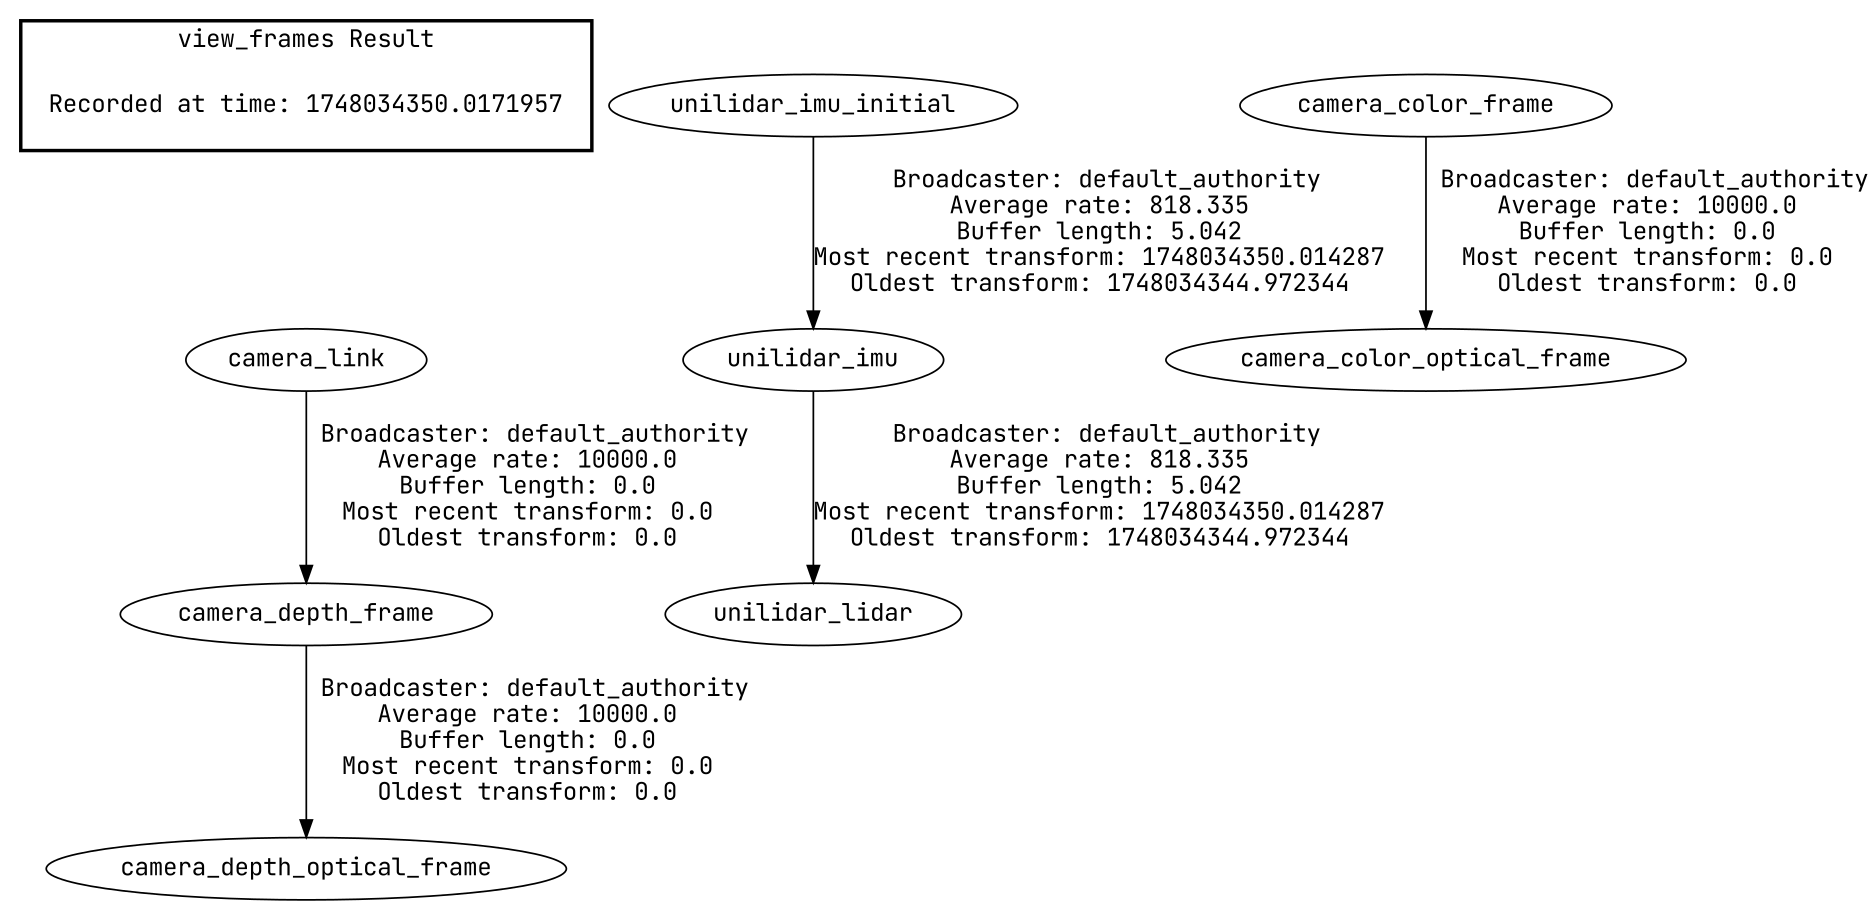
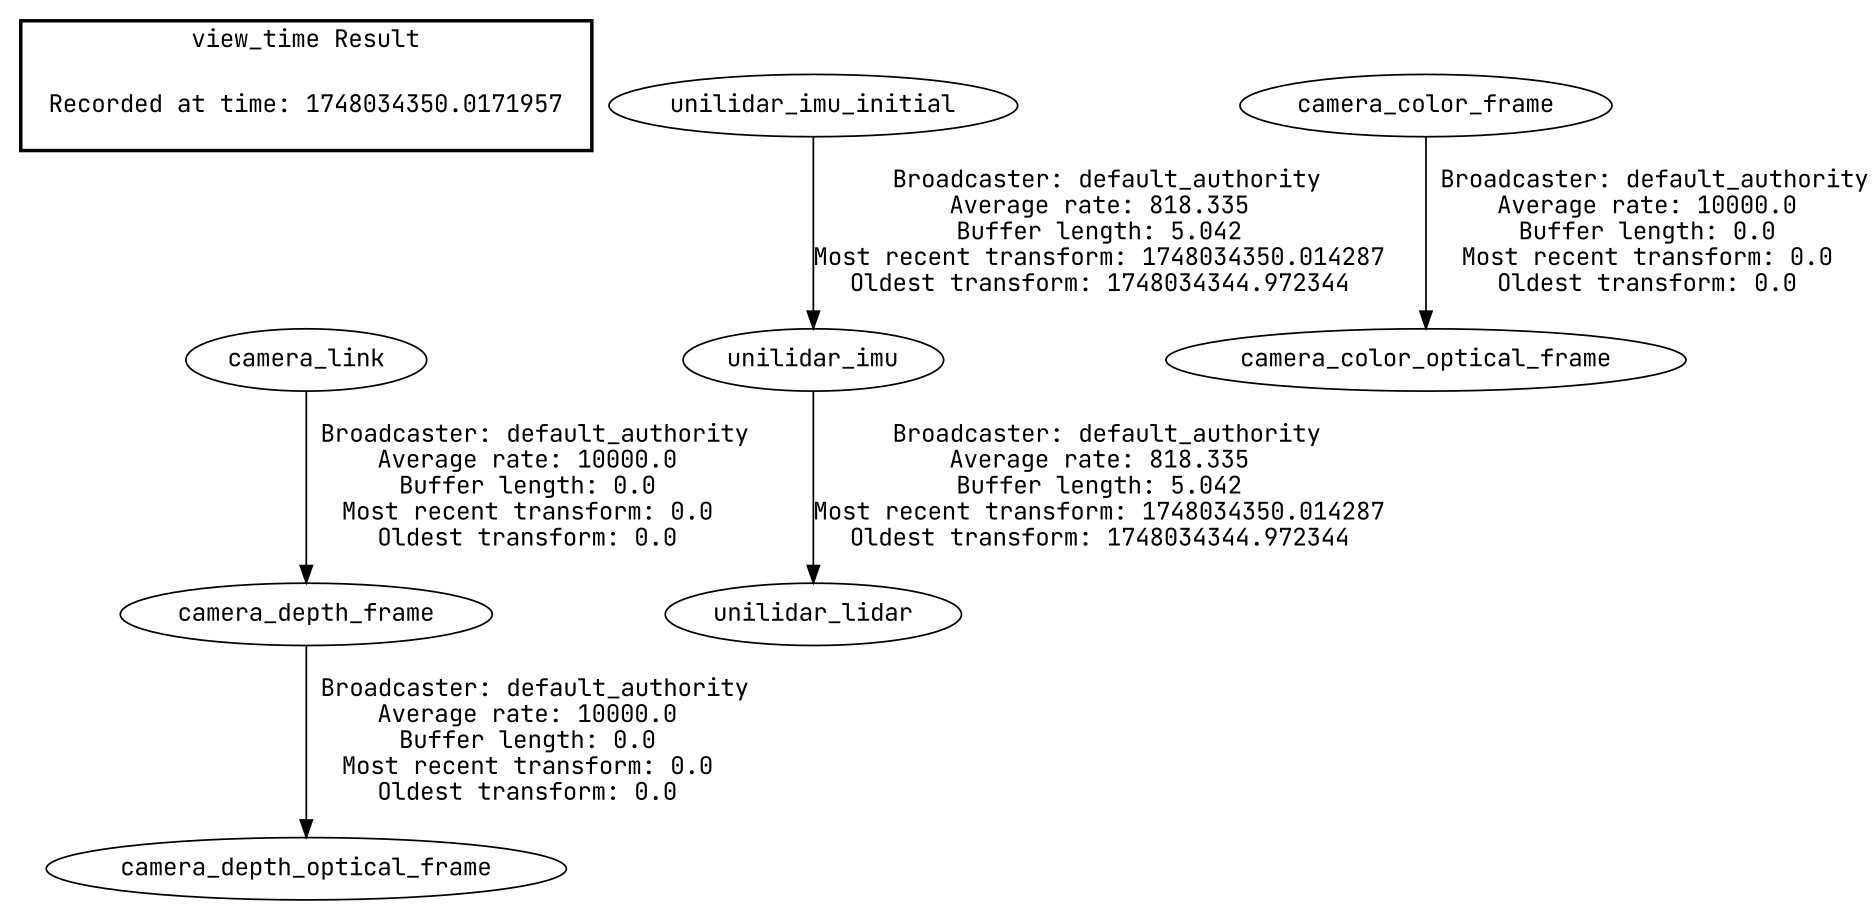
cluster "view_frames Result": label "view_frames Result" -> "view_time Result"
